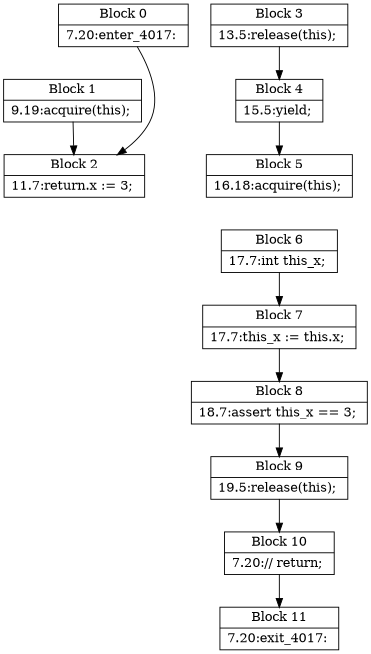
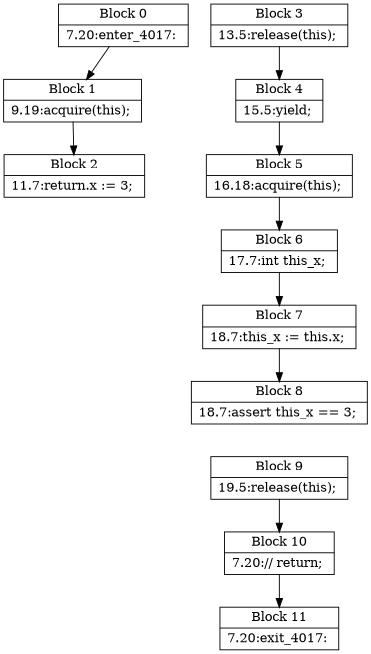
edge "Block 0" -> "Block 2": now "Block 0" -> "Block 1"
edge "Block 5" -> "Block 6": added
node "Block 7": text "17.7:this_x := this.x;" -> "18.7:this_x := this.x;"
edge "Block 8" -> "Block 9": removed
